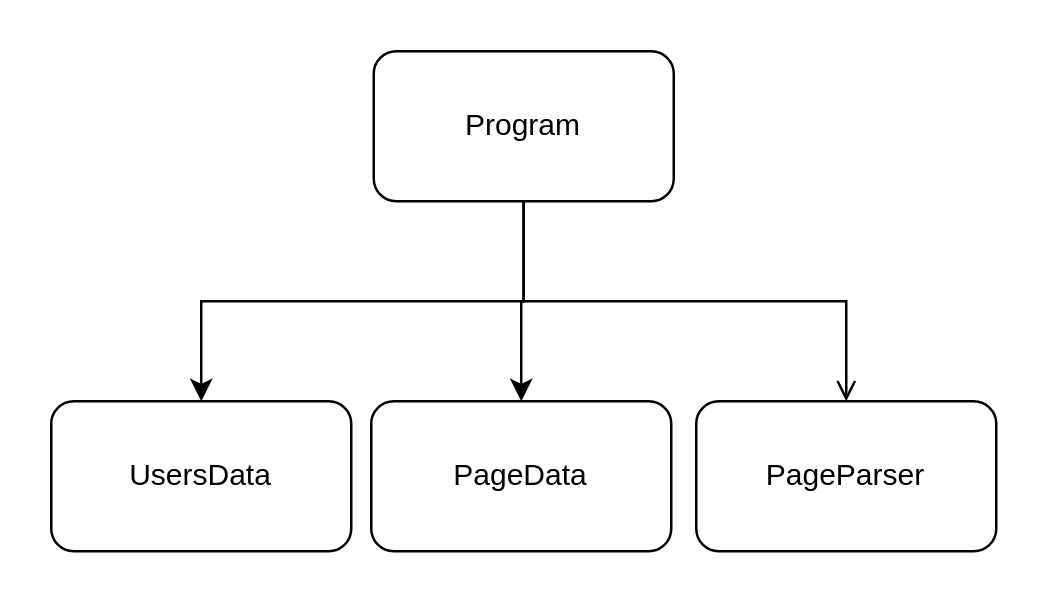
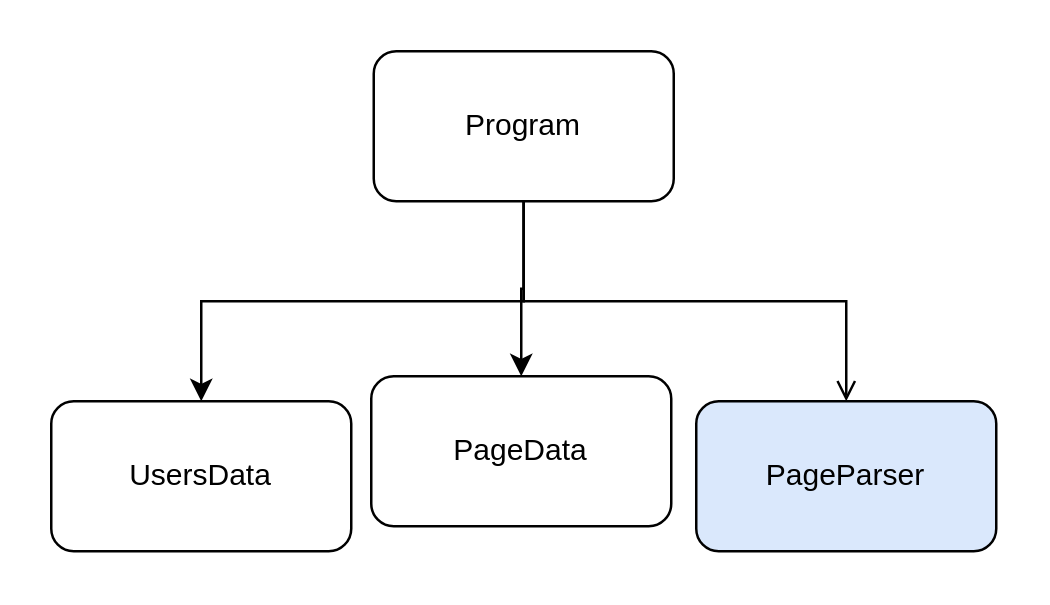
node "PageData": moved (521, 476) -> (521, 451)
node "PageParser": fillcolor #ffffff -> #dae8fc
